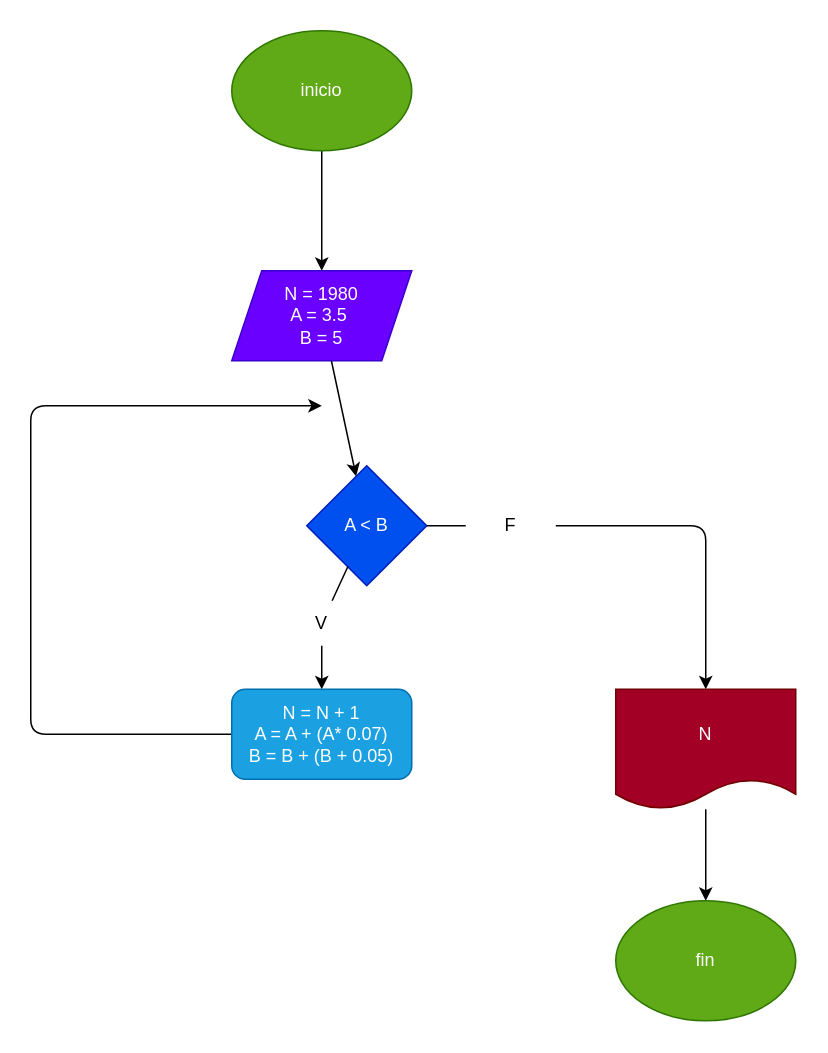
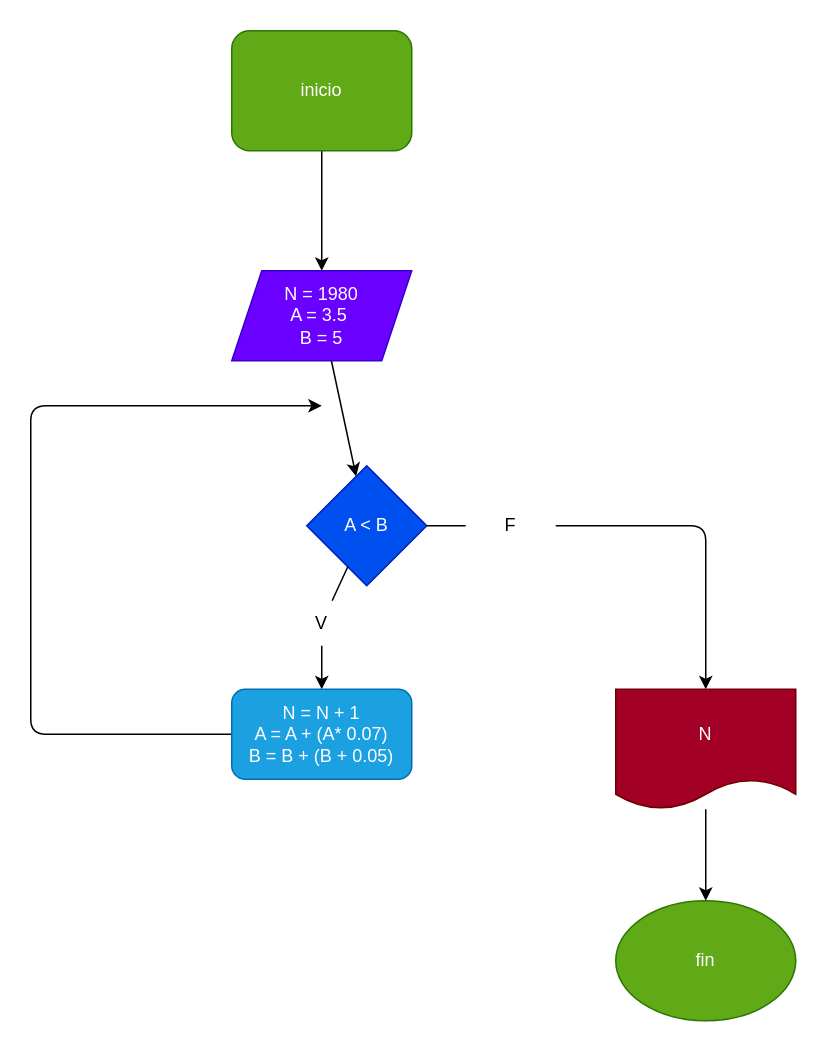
node "inicio": shape ellipse -> rounded rectangle
